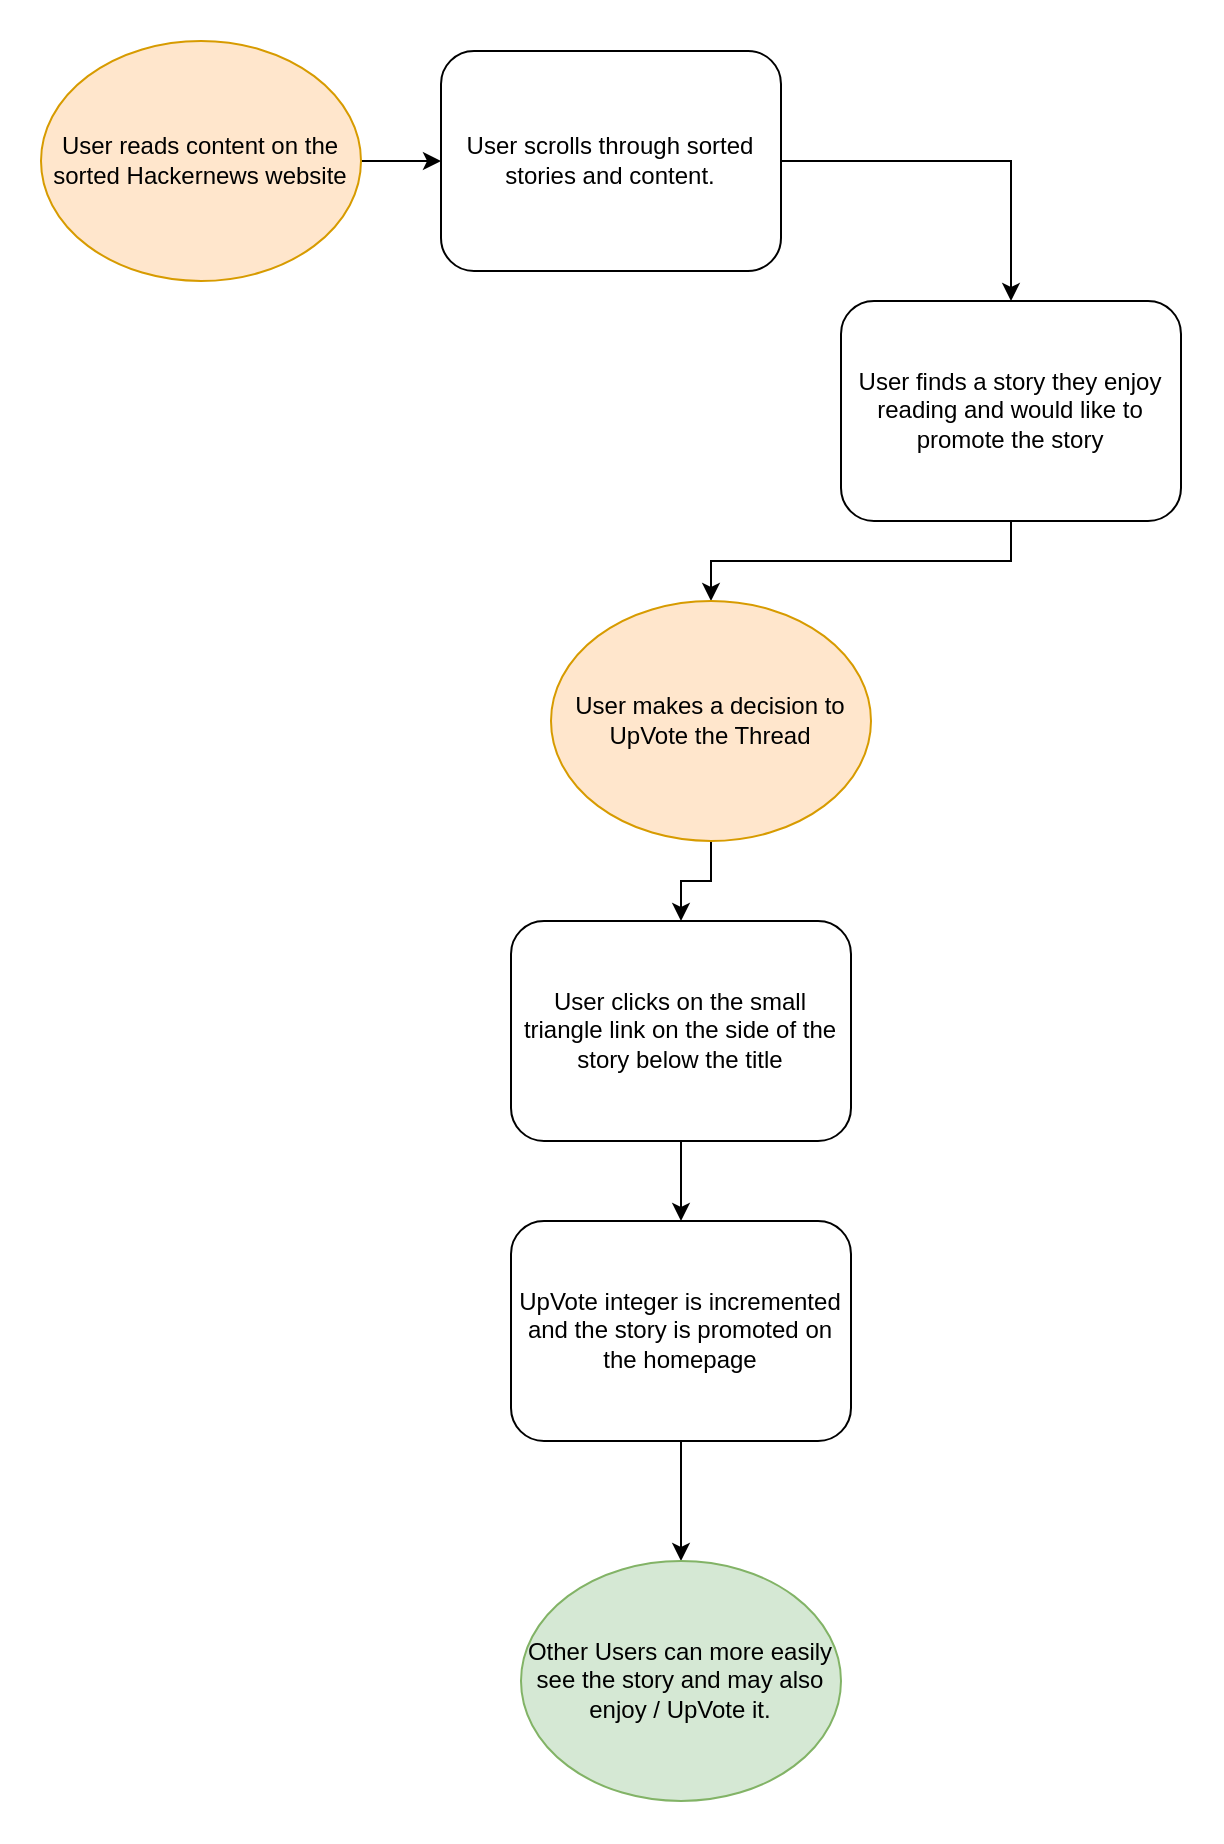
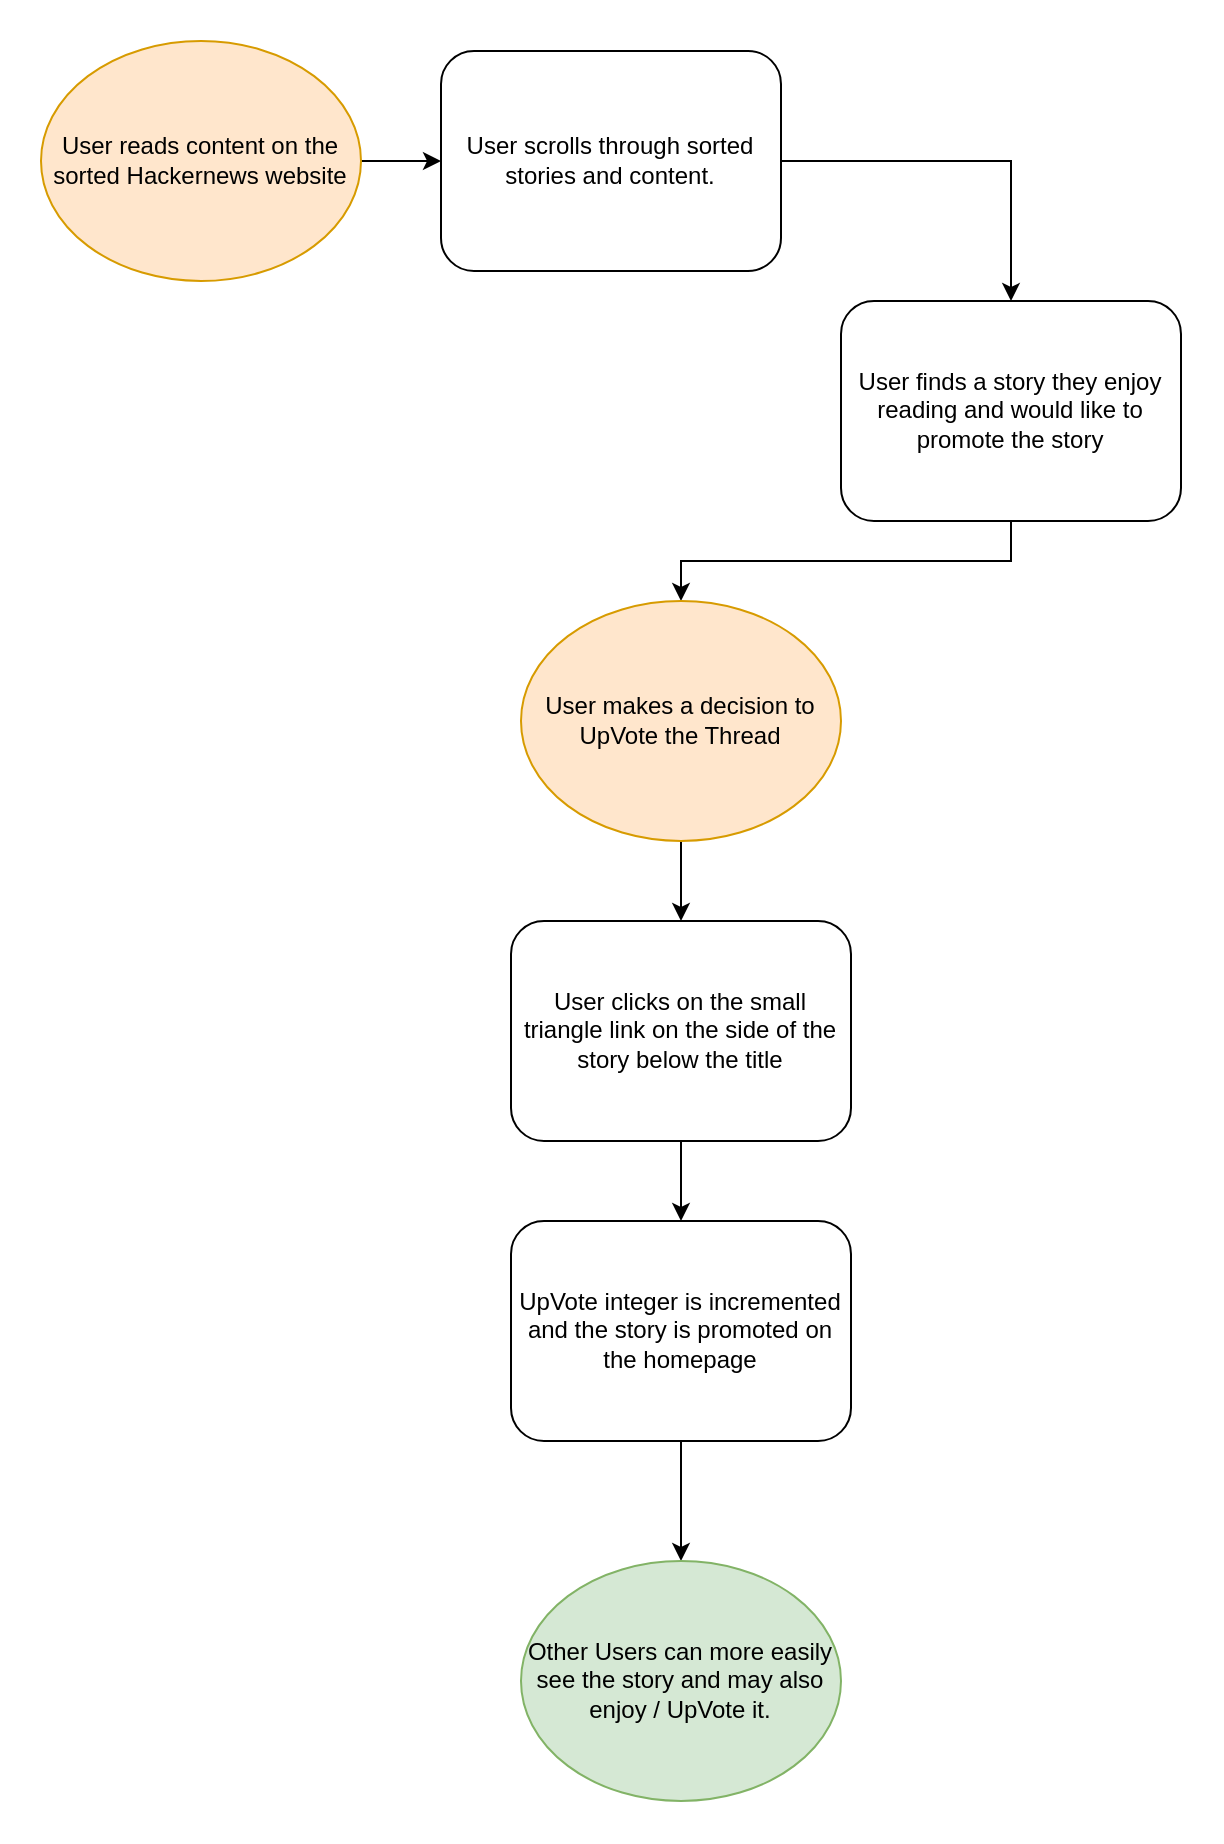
node "User makes a decision to UpVote the Thread": moved (711, 721) -> (681, 721)
